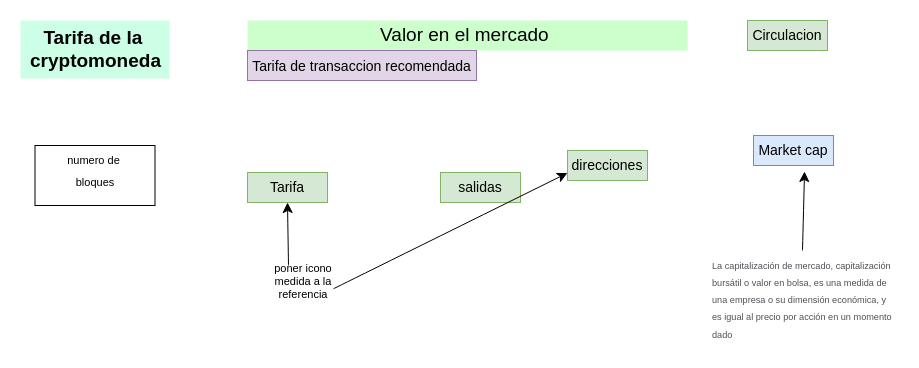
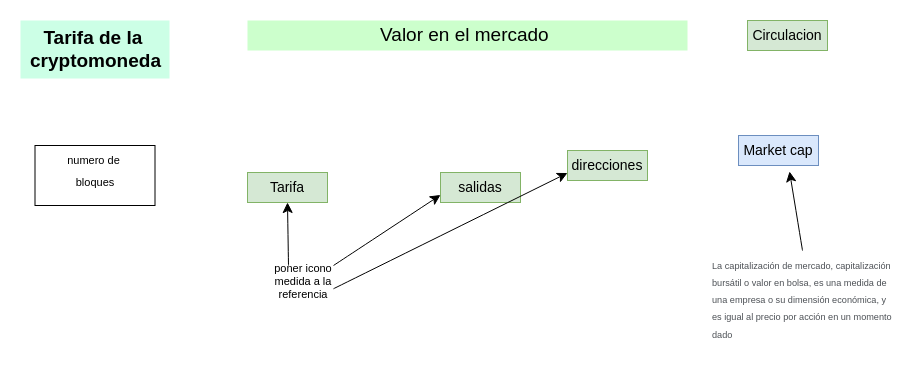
node "Tarifa de transaccion recomendada": removed
node "Market cap": moved (794, 151) -> (779, 151)
edge "poner icono medida a la referencia" -> "salidas": added
